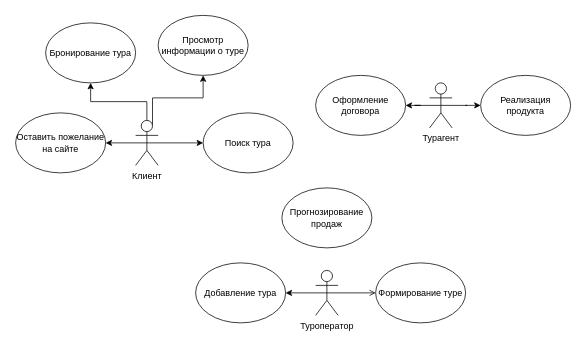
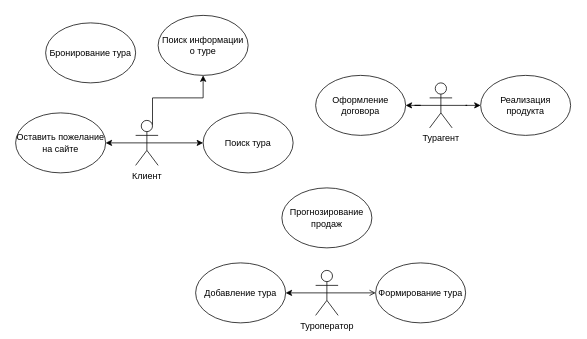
node "Просмотр информации о туре": label "Просмотр информации о туре" -> "Поиск информации о туре"
edge "Клиент" -> "Бронирование тура": removed
node "Формирование туре": label "Формирование туре" -> "Формирование тура"
